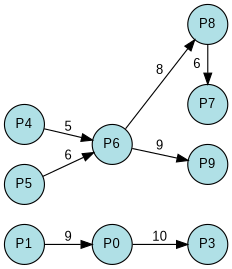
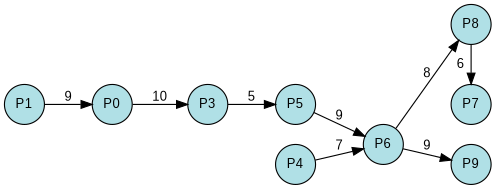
edge "P3" -> "P5": added, label "5"
edge "P4" -> "P6": label "5" -> "7"
edge "P5" -> "P6": label "6" -> "9"
